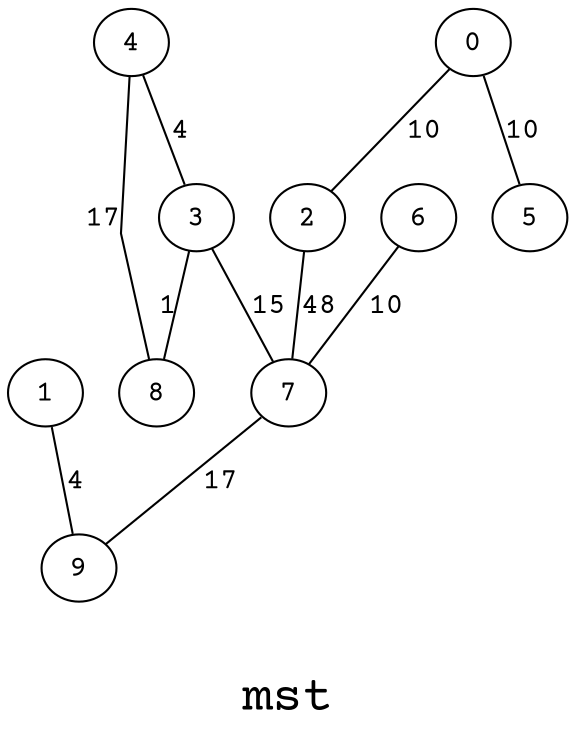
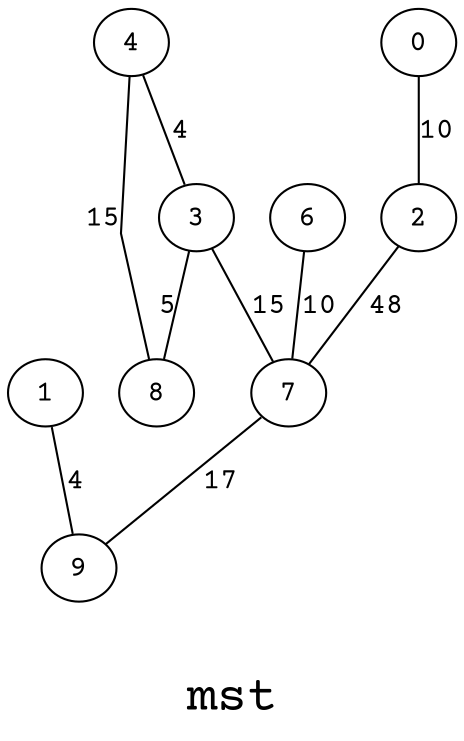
edge "4" -- "8": label "17" -> "15"
node "5": removed
edge "3" -- "8": label "1" -> "5"
